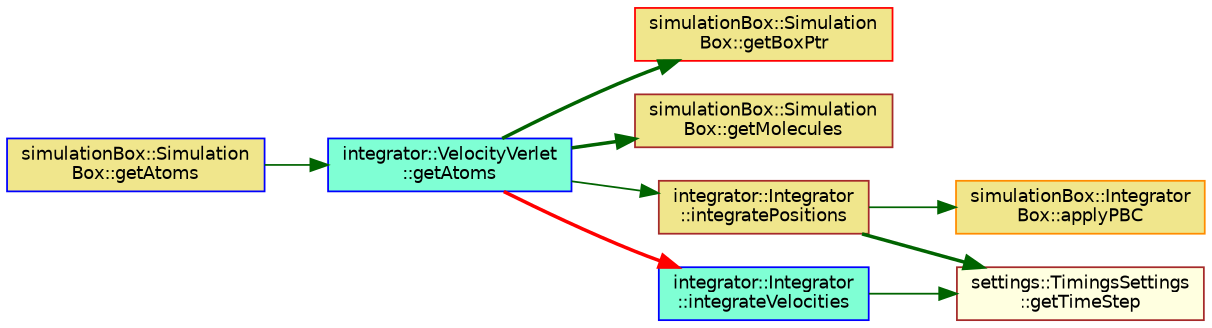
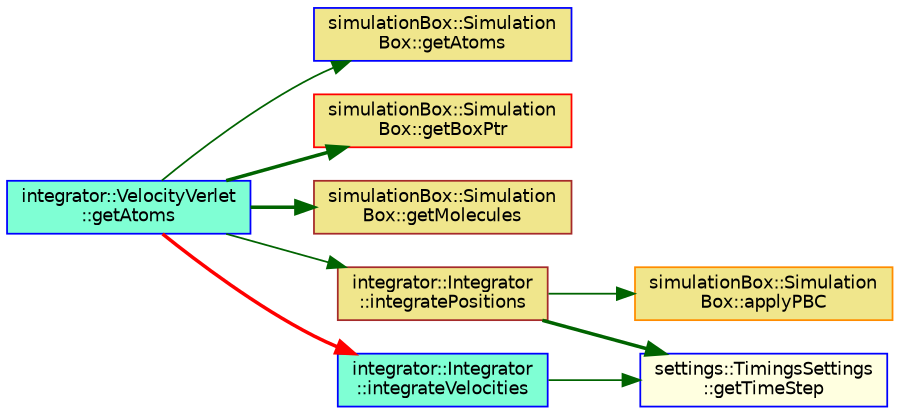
edge "simulationBox::Simulation Box::getAtoms" -> "integrator::VelocityVerlet ::getAtoms": reversed
node "simulationBox::Integrator Box::applyPBC": label "simulationBox::Integrator Box::applyPBC" -> "simulationBox::Simulation Box::applyPBC"
node "settings::TimingsSettings ::getTimeStep": color brown -> blue
